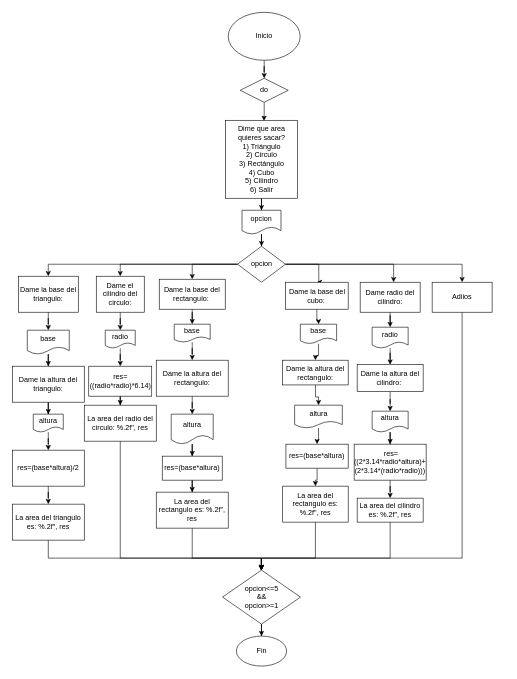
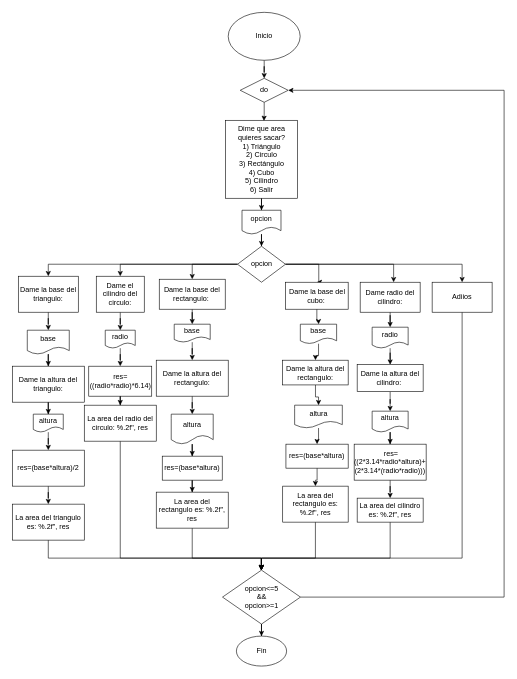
edge "opcion<=5 && opcion>=1" -> "do": added
